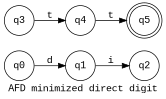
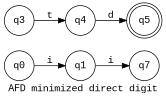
edge "q4" -> "q5": label "t" -> "d"
edge "q0" -> "q1": label "d" -> "i"
node "q2": label "q2" -> "q7"
